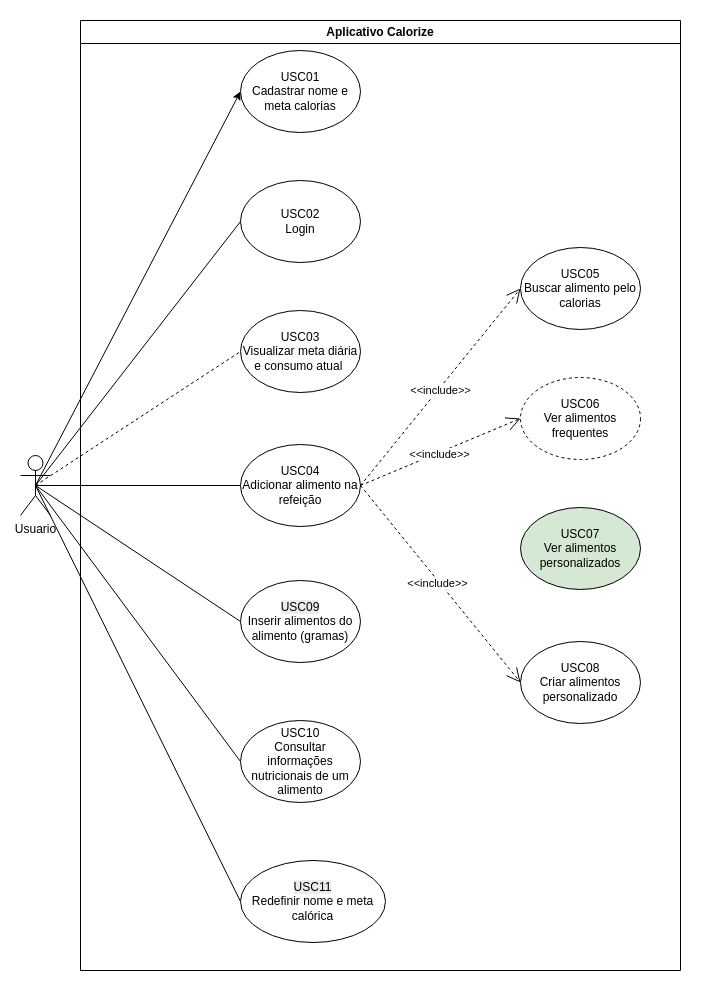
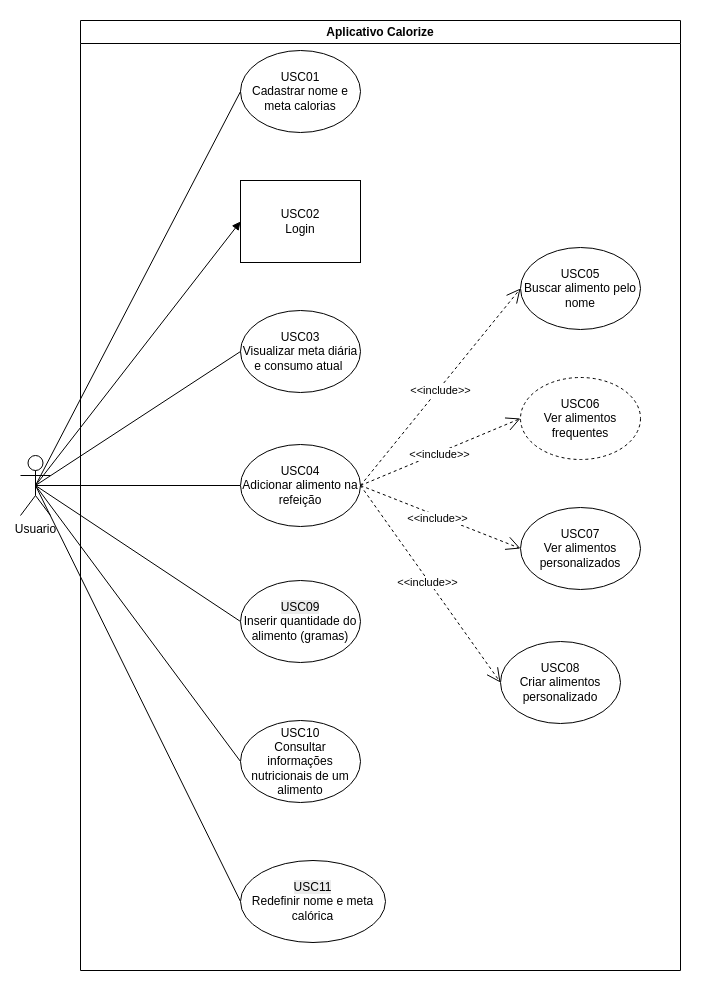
edge "Usuario" -> "USC01 Cadastrar nome e meta calorias": arrowhead classic -> none
node "USC02 Login": shape ellipse -> rectangle
edge "USC02 Login" -- "Usuario": arrowhead none -> block
node "USC05 Buscar alimento pelo calorias": label "USC05 Buscar alimento pelo calorias" -> "USC05 Buscar alimento pelo nome"
edge "USC03 Visualizar meta diária e consumo atual" -- "Usuario": style dashed -> solid
edge "USC04 Adicionar alimento na refeição" -> "USC07 Ver alimentos personalizados": added, label "<<include>>"
node "USC07 Ver alimentos personalizados": fillcolor #d5e8d4 -> #ffffff
node "USC09 Inserir alimentos do alimento (gramas)": label "USC09 Inserir alimentos do alimento (gramas)" -> "USC09 Inserir quantidade do alimento (gramas)"
node "USC08 Criar alimentos personalizado": moved (581, 683) -> (561, 683)
